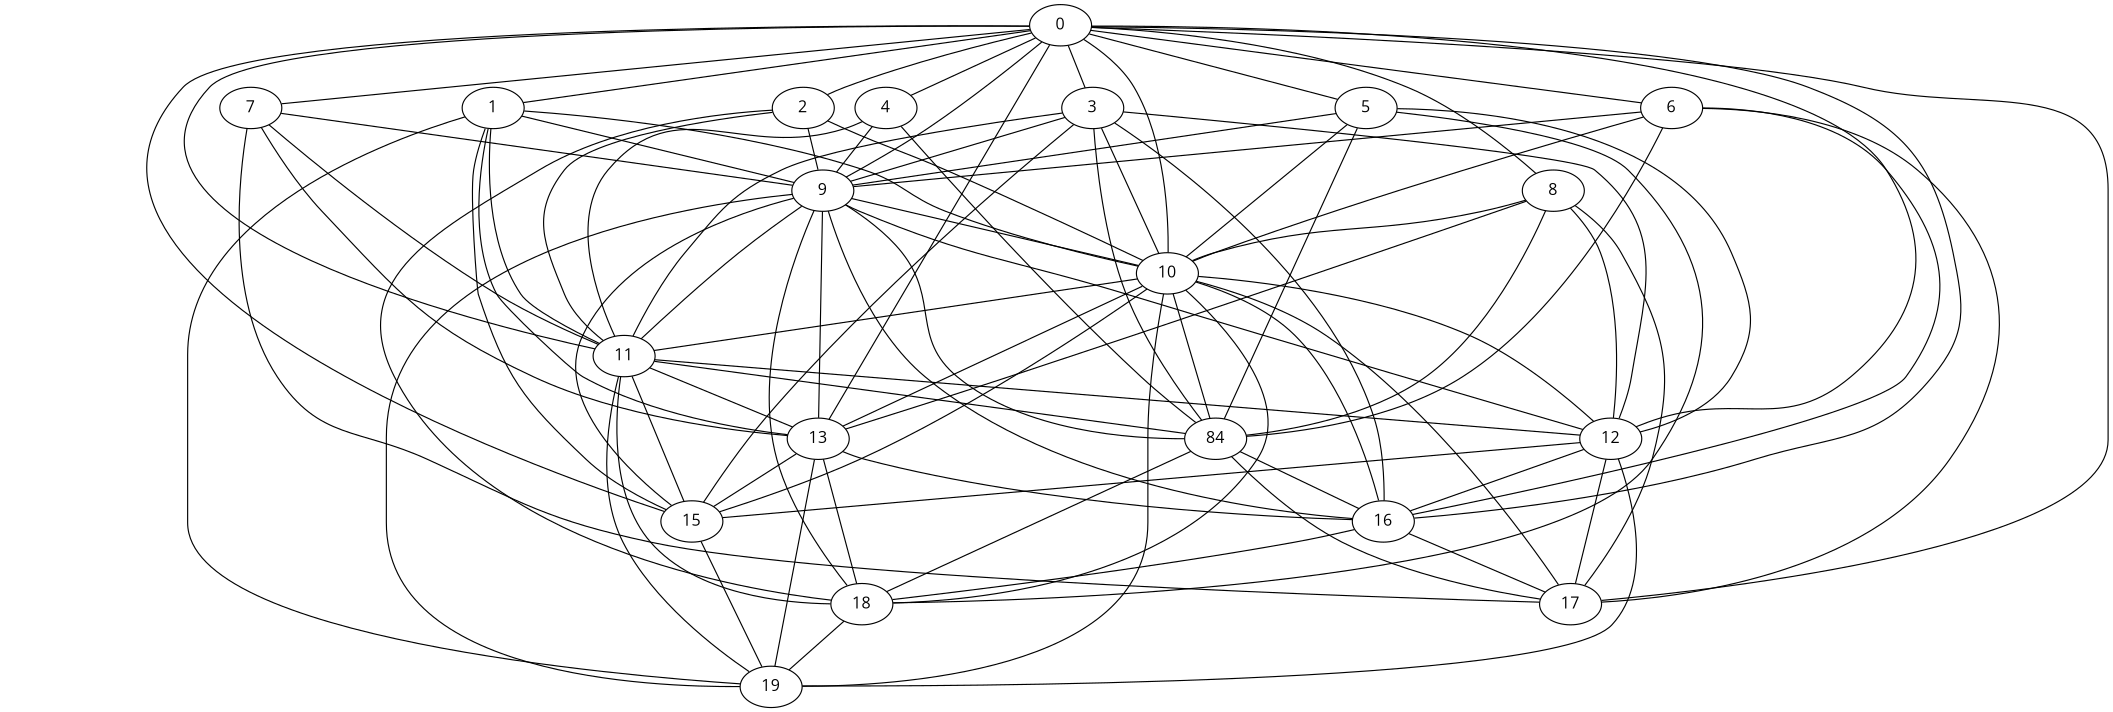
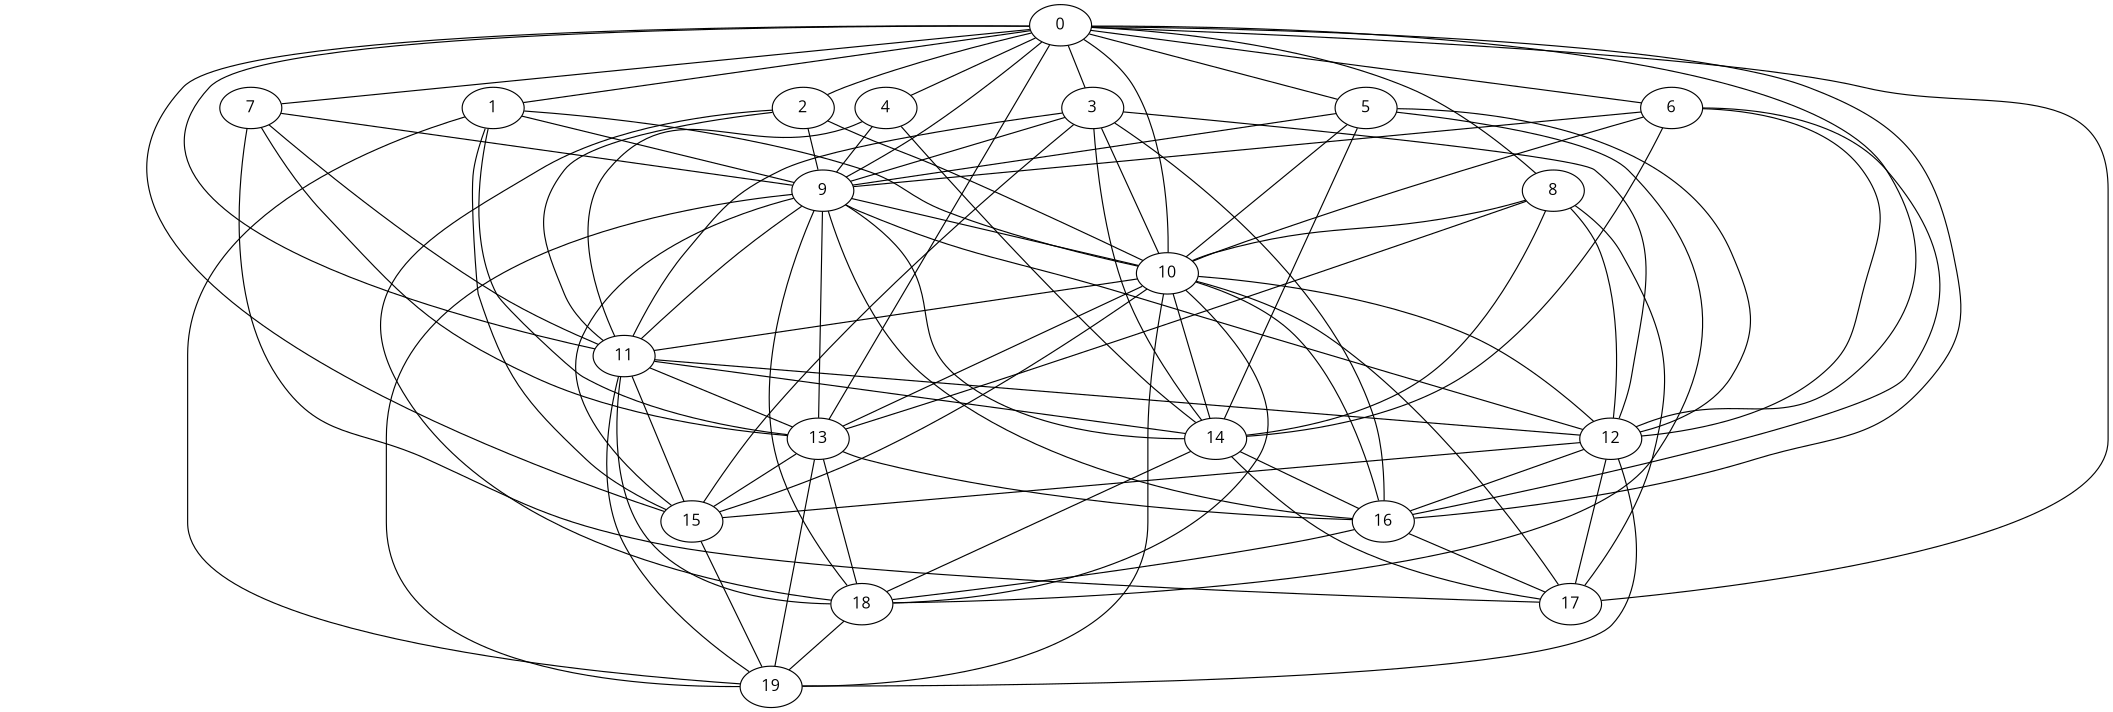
edge "1" -- "11": removed
edge "6" -- "17": now "6" -- "12"
node "84": label "84" -> "14"
